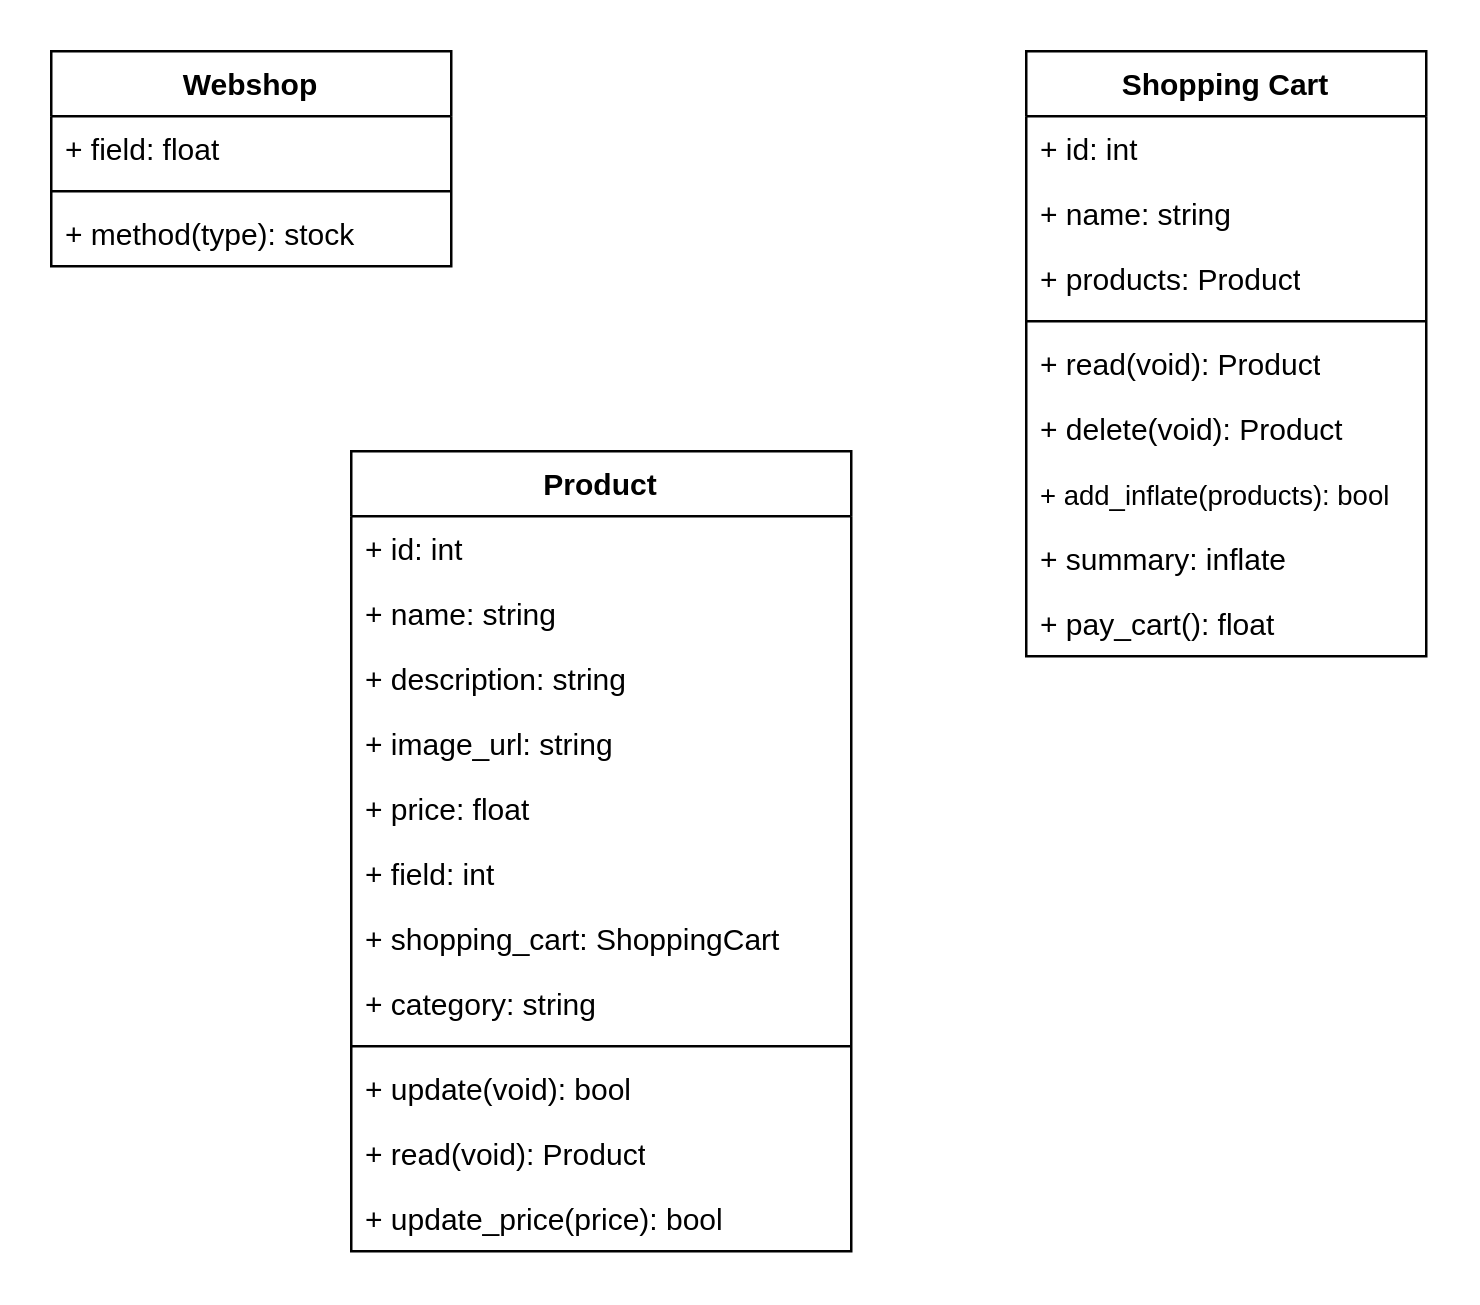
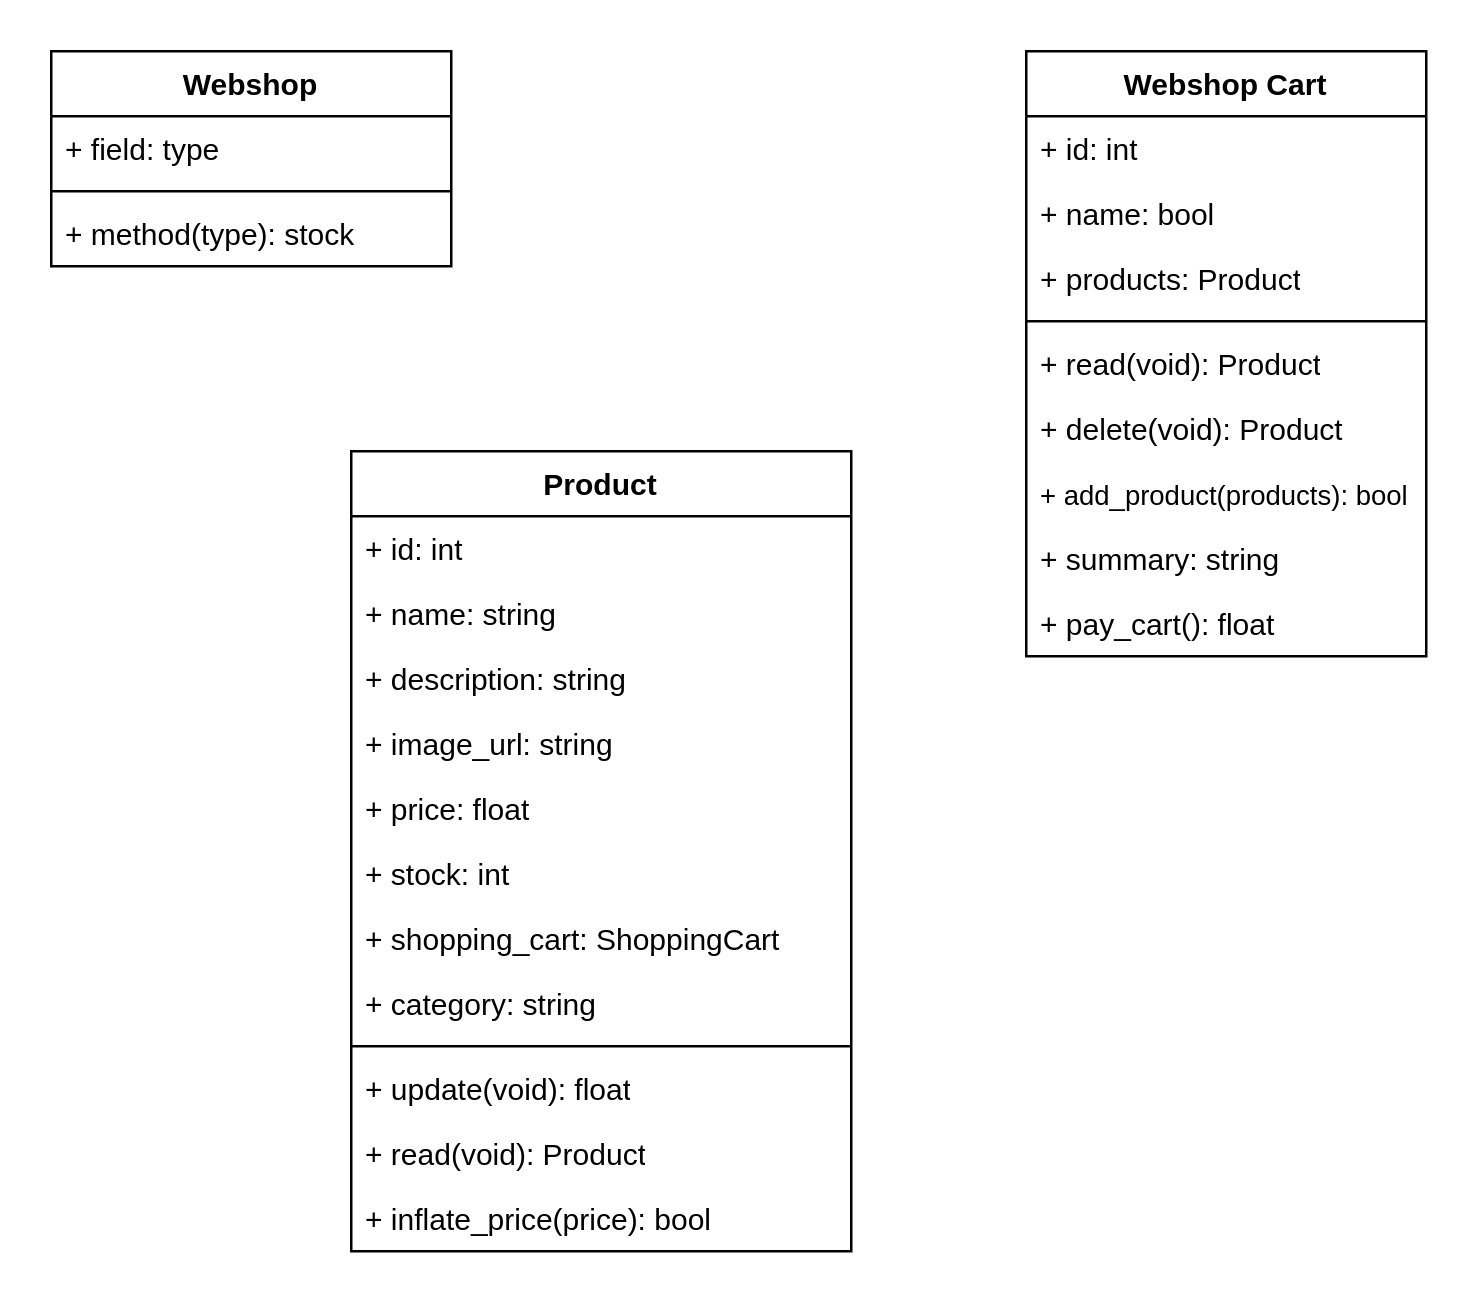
node "Shopping Cart": label "Shopping Cart" -> "Webshop Cart"
node "+ field: float": label "+ field: float" -> "+ field: type"
node "+ name: string": label "+ name: string" -> "+ name: bool"
node "+ add_inflate(products): bool": label "+ add_inflate(products): bool" -> "+ add_product(products): bool"
node "+ summary: inflate": label "+ summary: inflate" -> "+ summary: string"
node "+ field: int": label "+ field: int" -> "+ stock: int"
node "+ update(void): bool": label "+ update(void): bool" -> "+ update(void): float"
node "+ update_price(price): bool": label "+ update_price(price): bool" -> "+ inflate_price(price): bool"
